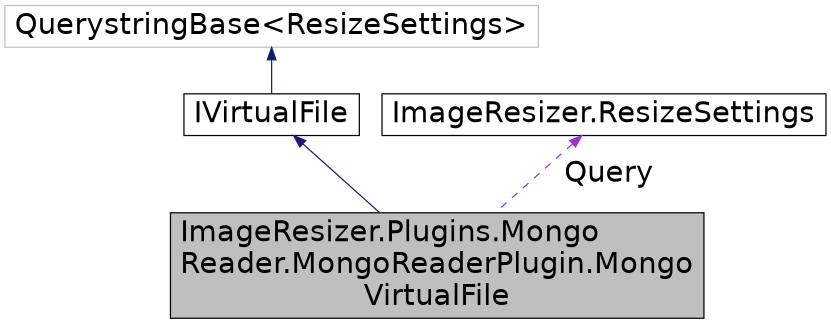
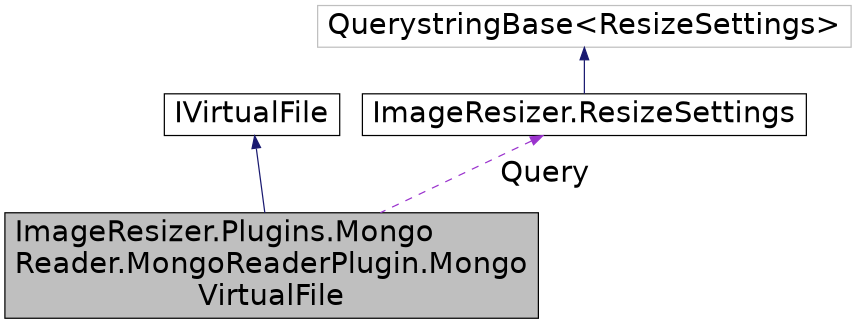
edge "IVirtualFile" -> "QuerystringBase<ResizeSettings>": now "ImageResizer.ResizeSettings" -> "QuerystringBase<ResizeSettings>"
